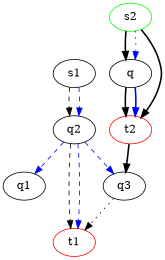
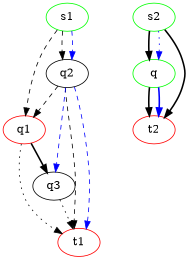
edge "s1" -> "q1": added
node "s1": color black -> green
node "q": color black -> green
edge "t2" -> "q3": now "q1" -> "q3"
edge "q2" -> "q1": color blue -> black
node "q1": color black -> red
edge "q1" -> "t1": added
